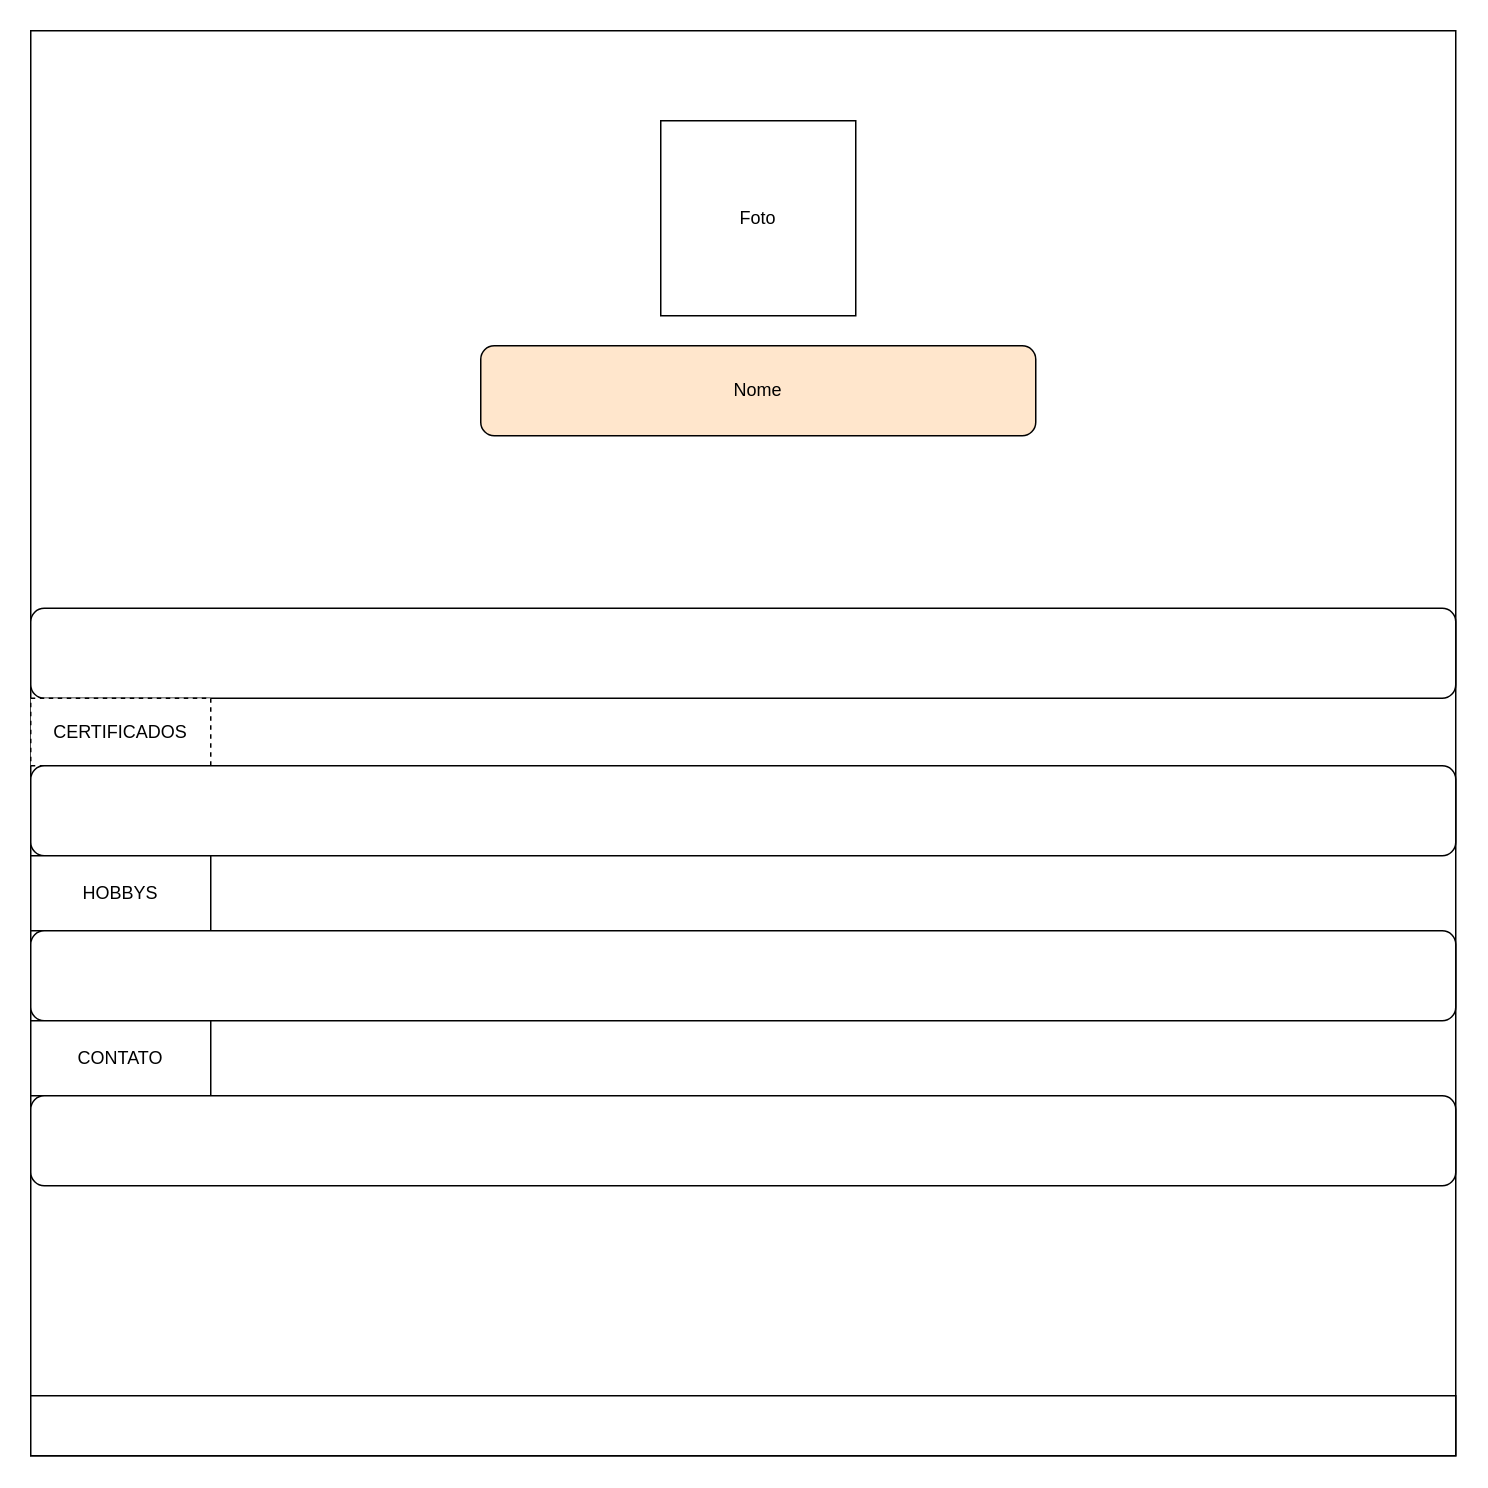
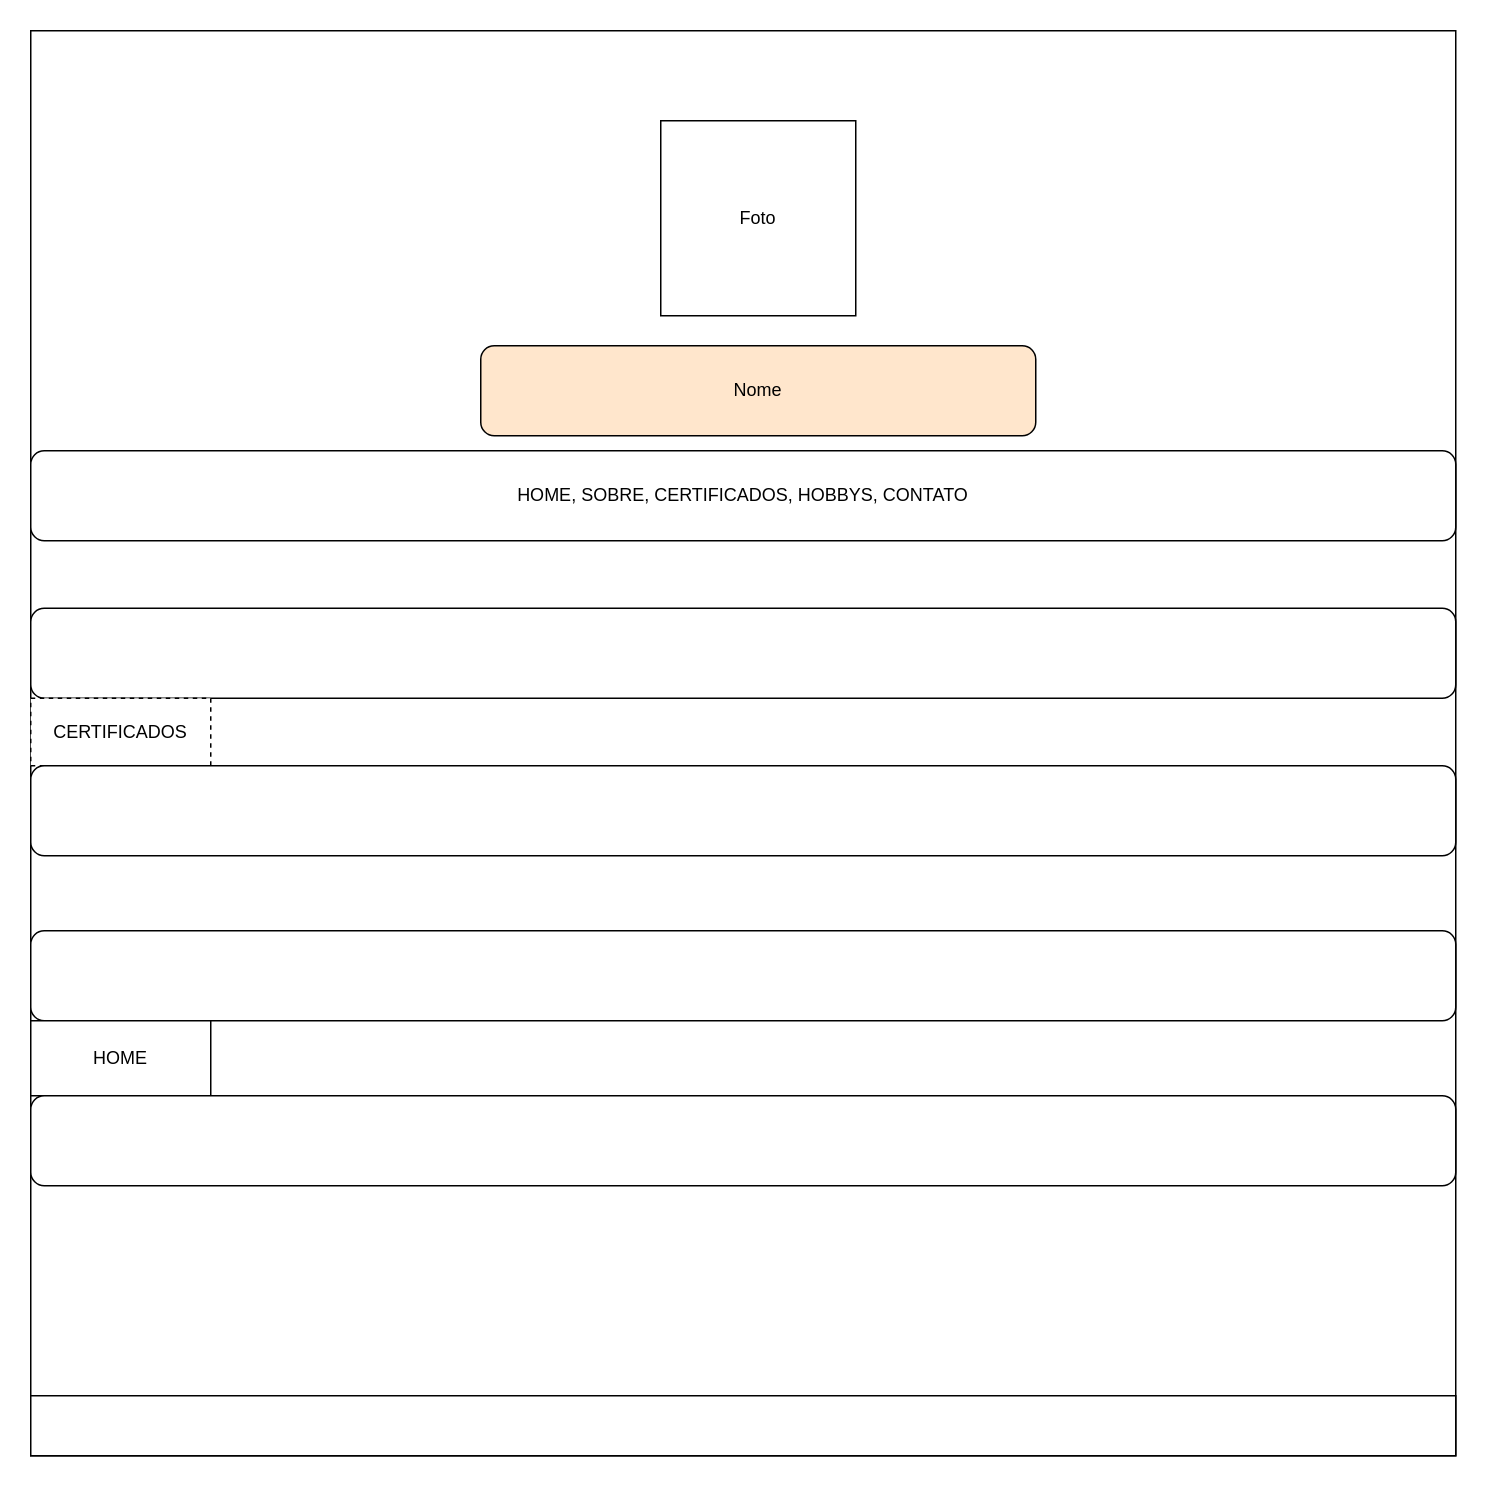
node "HOME, SOBRE, CERTIFICADOS, HOBBYS, CONTATO": added
node "HOBBYS": removed
node "CONTATO": label "CONTATO" -> "HOME"
